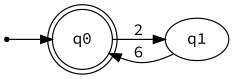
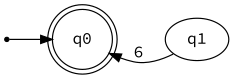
edge "q0" -> "q1": removed, label "2"
